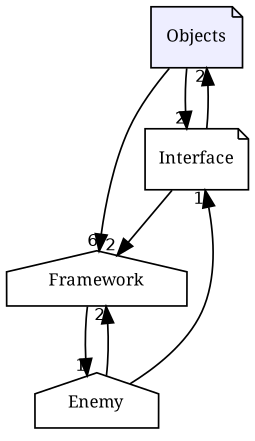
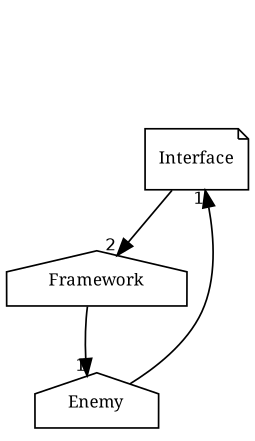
node "Objects": removed
edge "Enemy" -> "Framework": removed
